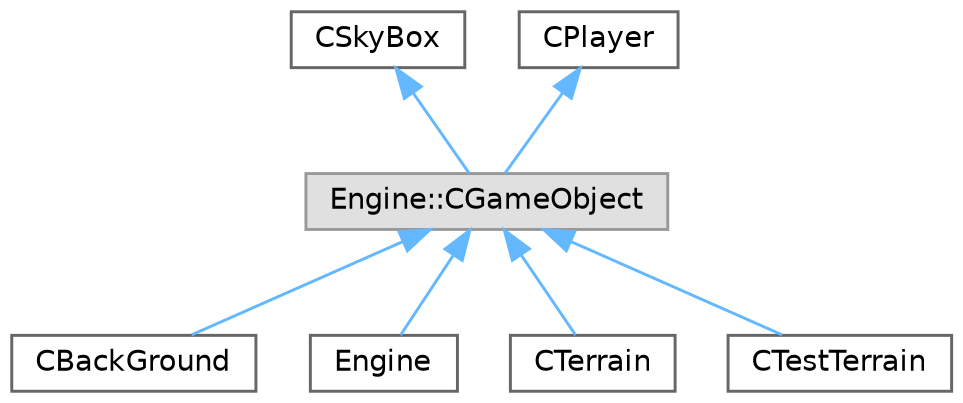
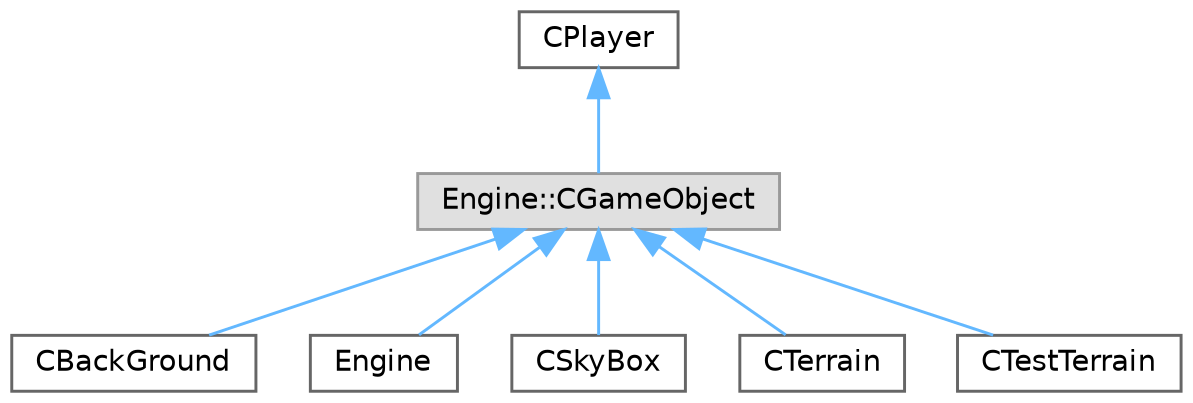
edge "Engine::CGameObject" -> "CSkyBox": reversed
